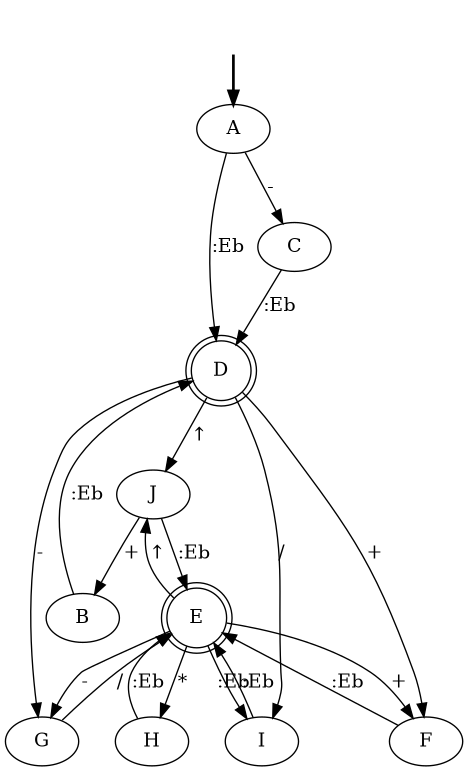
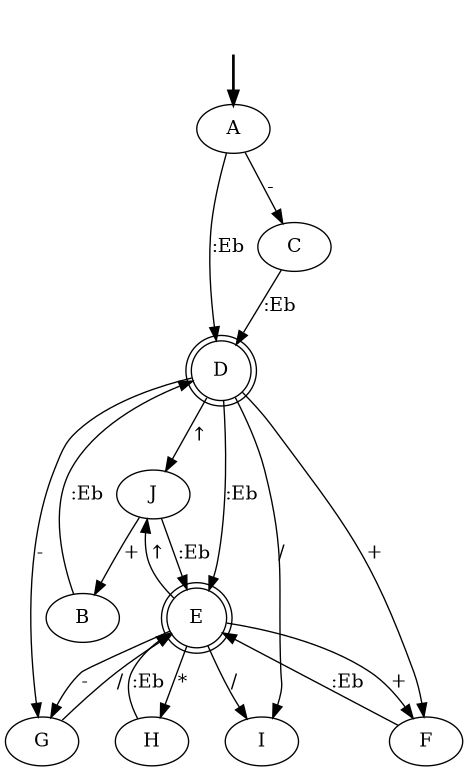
edge "E" -> "I": label ":Eb" -> "/"
edge "I" -> "E": now "D" -> "E"
